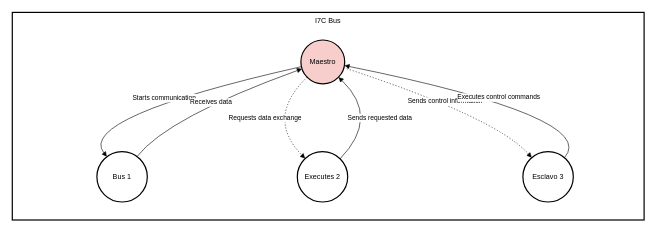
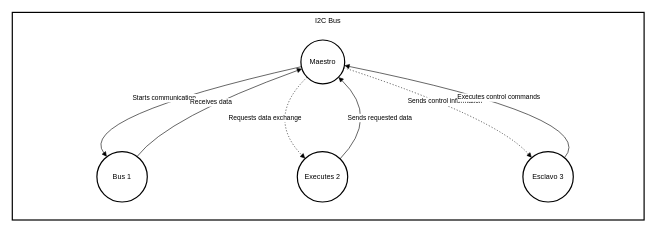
node "I7C Bus": label "I7C Bus" -> "I2C Bus"
node "Maestro": fillcolor #f8cecc -> #ffffff
